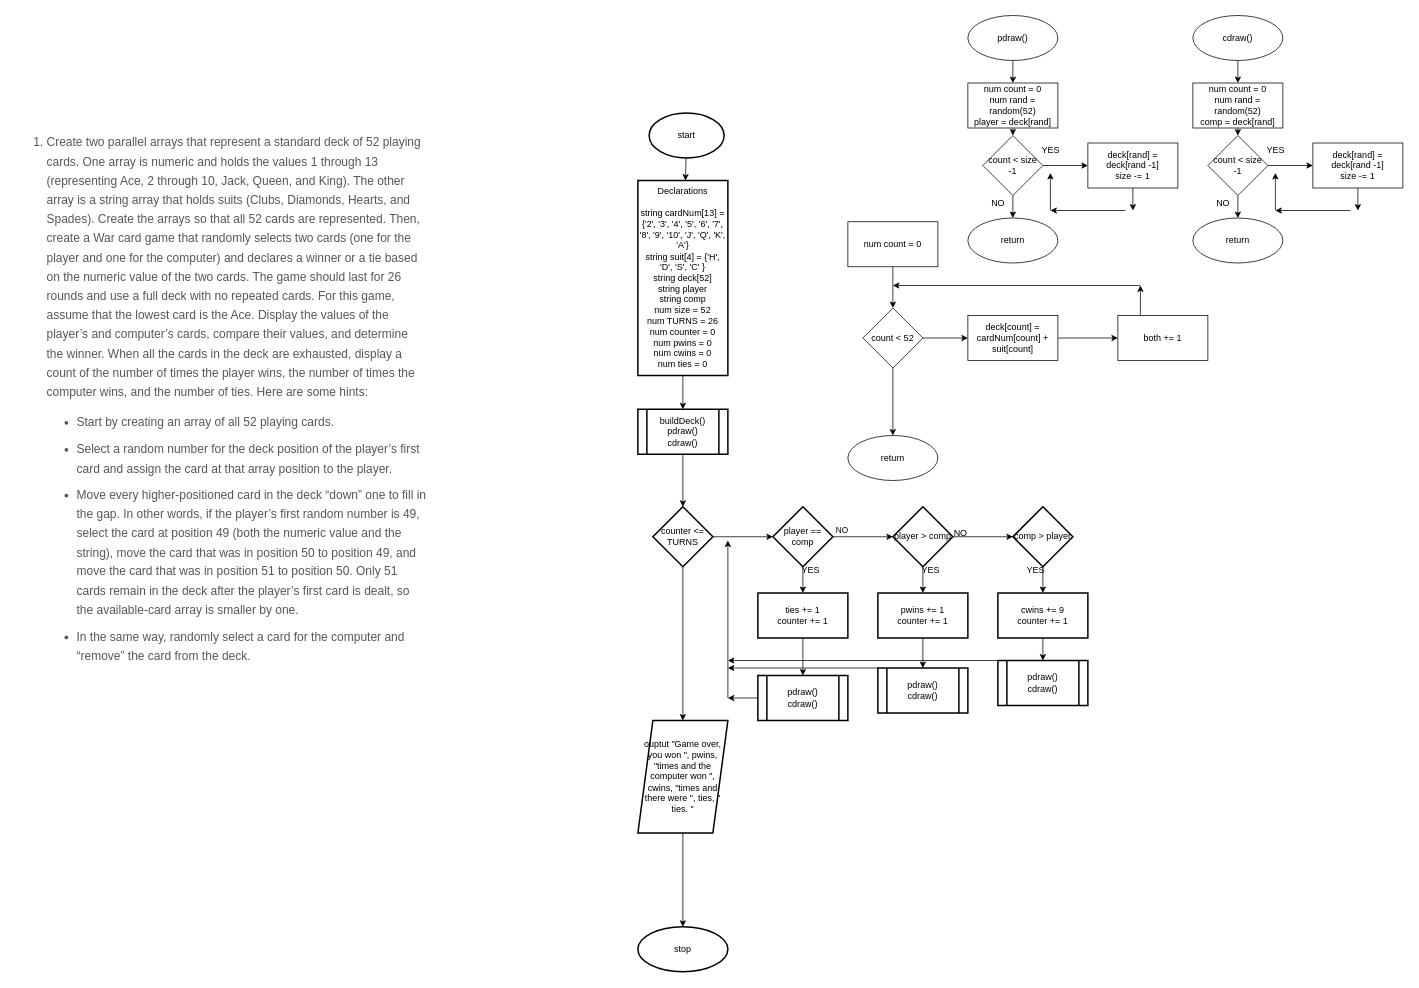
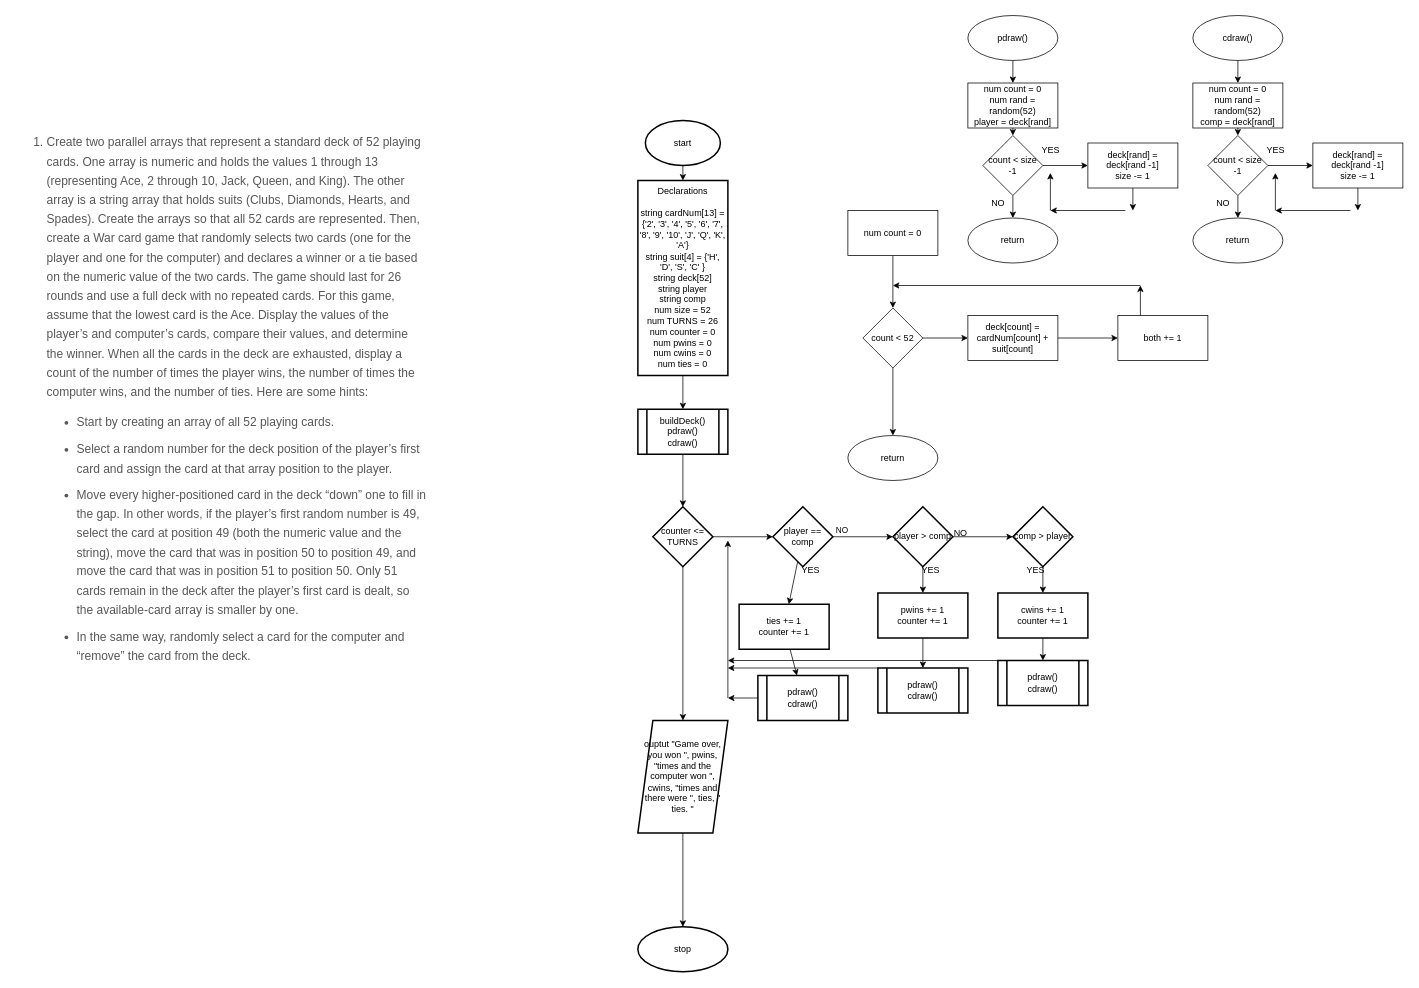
node "start": moved (687, 135) -> (683, 143)
node "num count = 0": moved (893, 244) -> (893, 233)
node "ties += 1 counter += 1": moved (803, 615) -> (784, 627)
node "cwins += 9 counter += 1": label "cwins += 9 counter += 1" -> "cwins += 1 counter += 1"
